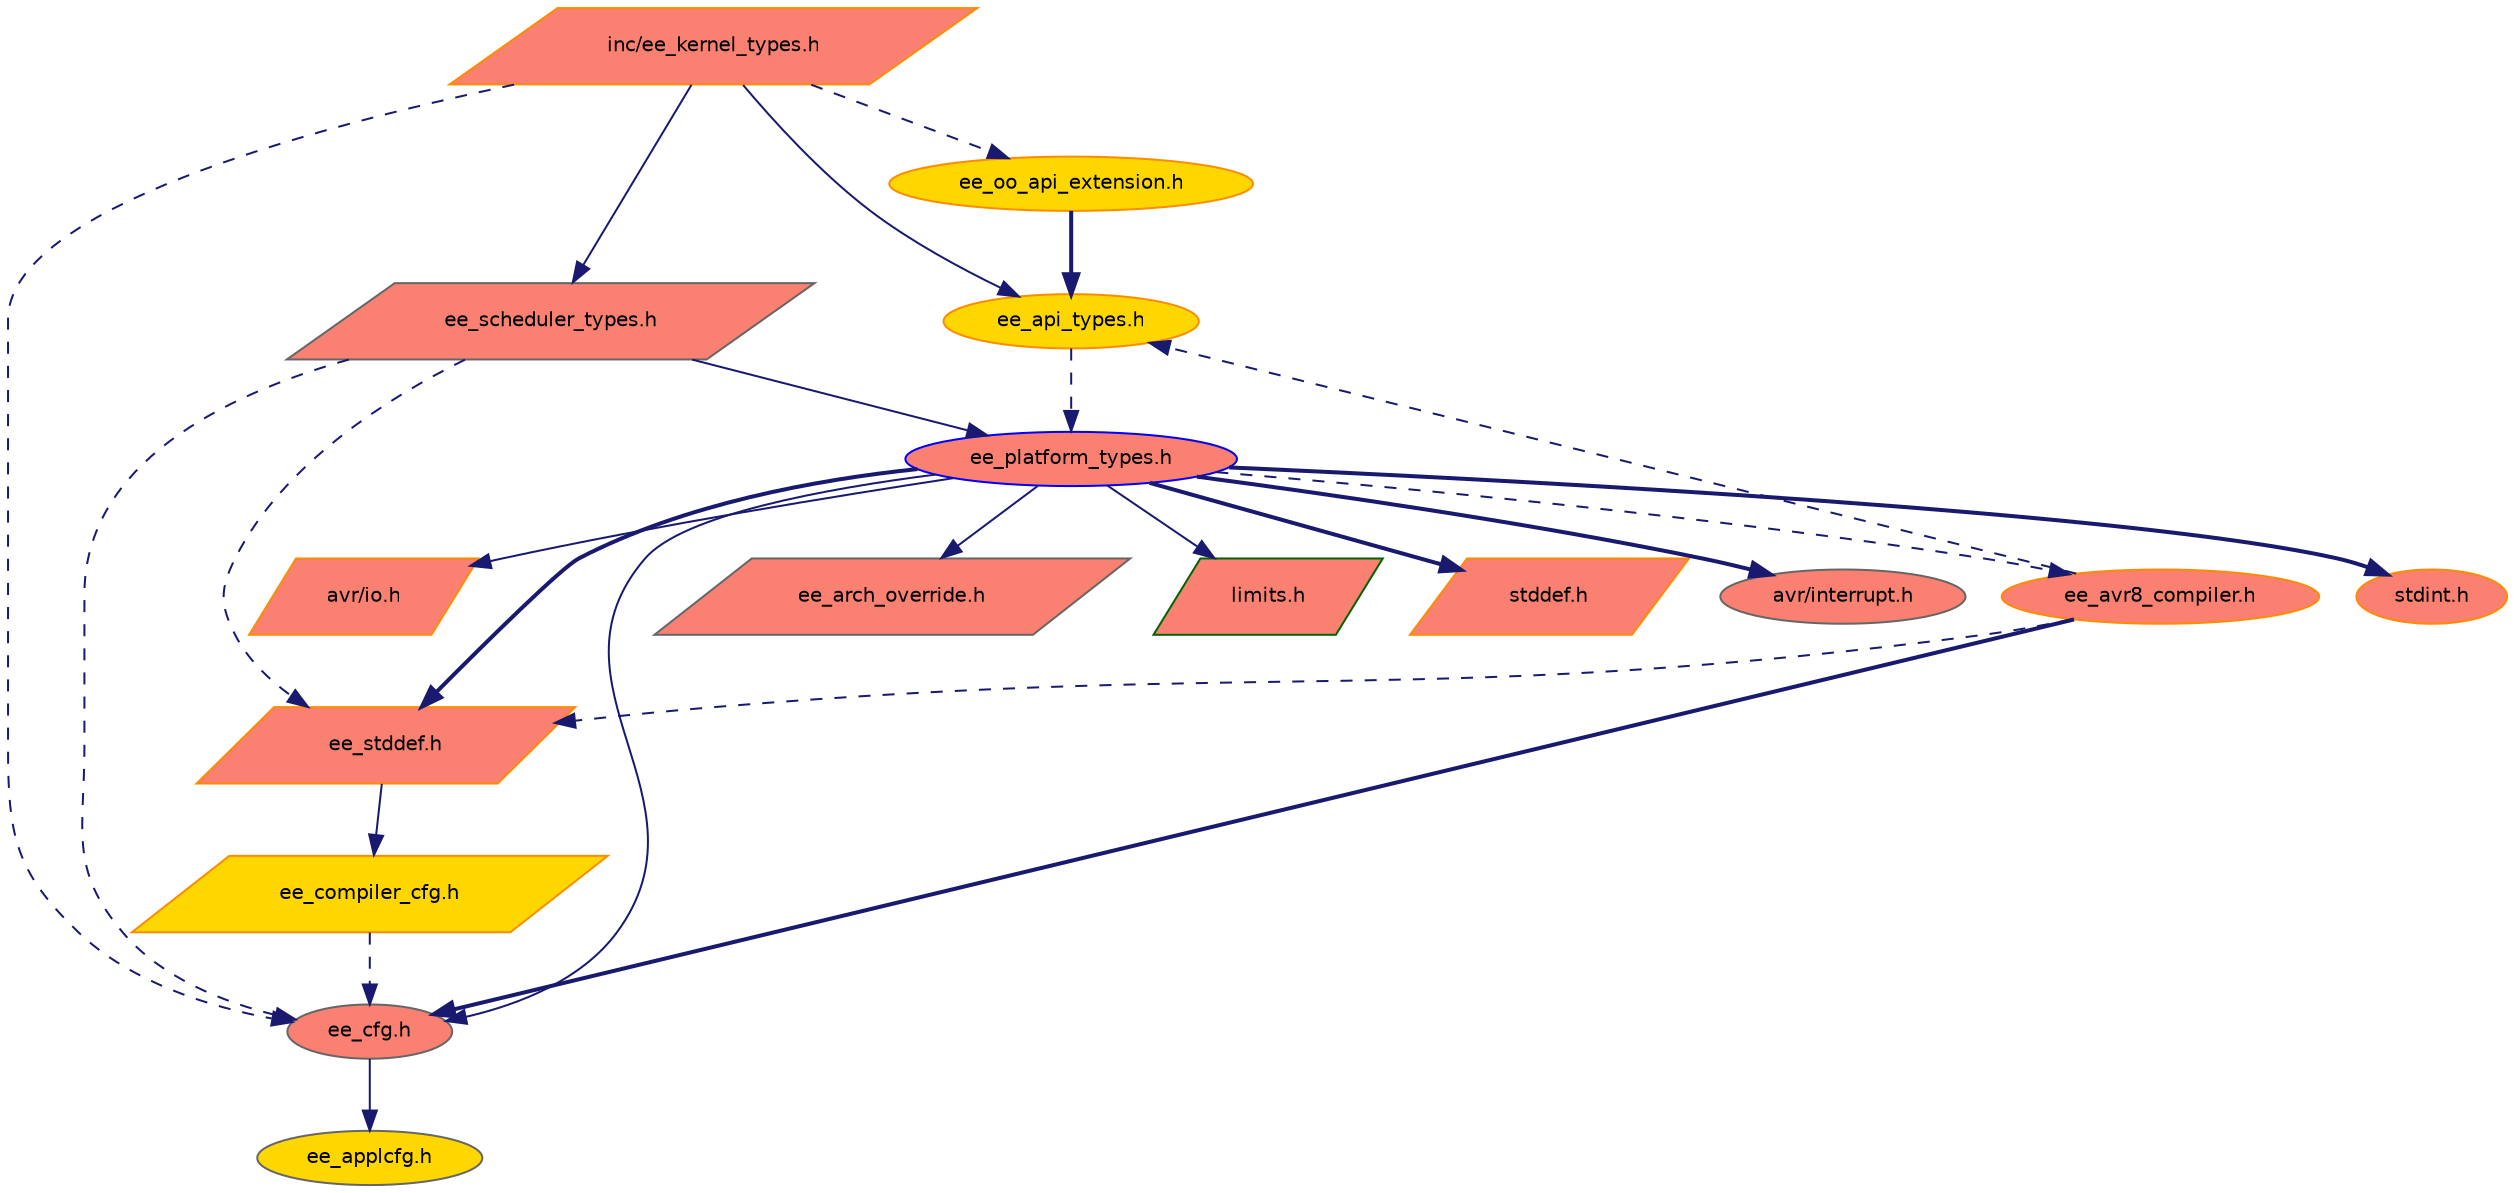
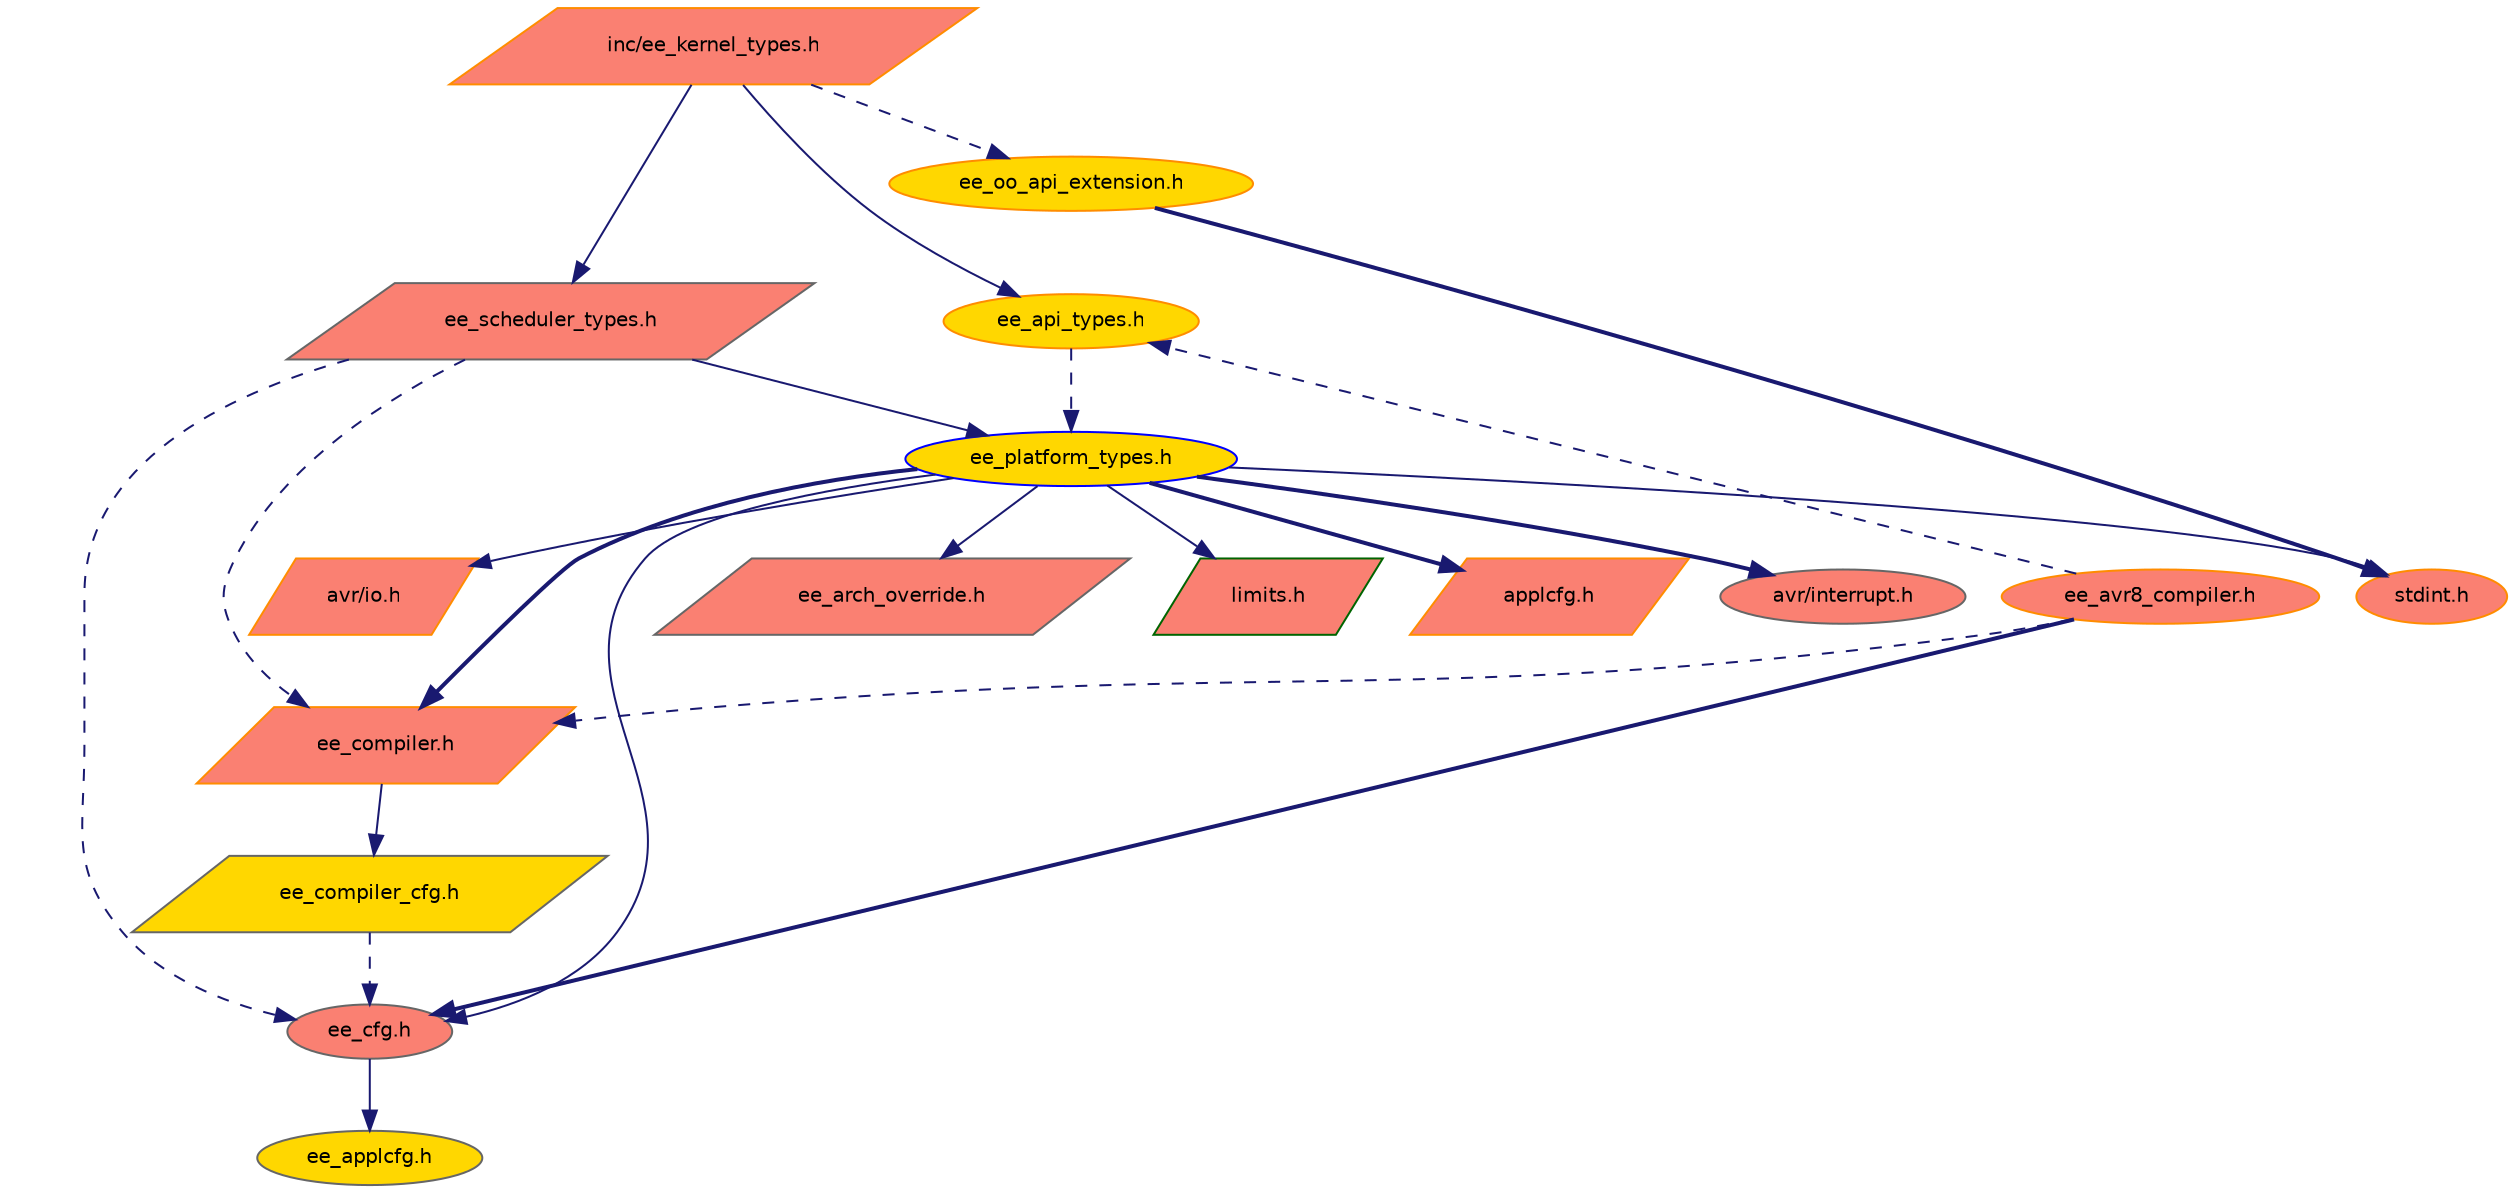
edge "ee_oo_api_extension.h" -> "ee_api_types.h": now "ee_oo_api_extension.h" -> "stdint.h"
edge "inc/ee_kernel_types.h" -> "ee_cfg.h": removed
node "ee_platform_types.h": fillcolor salmon -> gold
edge "ee_platform_types.h" -> "stdint.h": style bold -> solid
edge "ee_platform_types.h" -> "ee_avr8_compiler.h": removed
node "stddef.h": label "stddef.h" -> "applcfg.h"
node "ee_stddef.h": label "ee_stddef.h" -> "ee_compiler.h"
node "ee_compiler_cfg.h": color darkorange -> gray40
